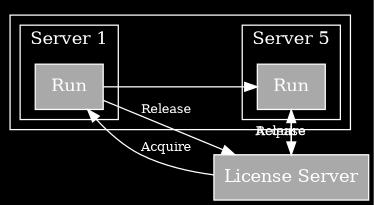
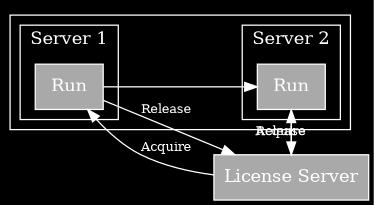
cluster "Server 5": label "Server 5" -> "Server 2"
